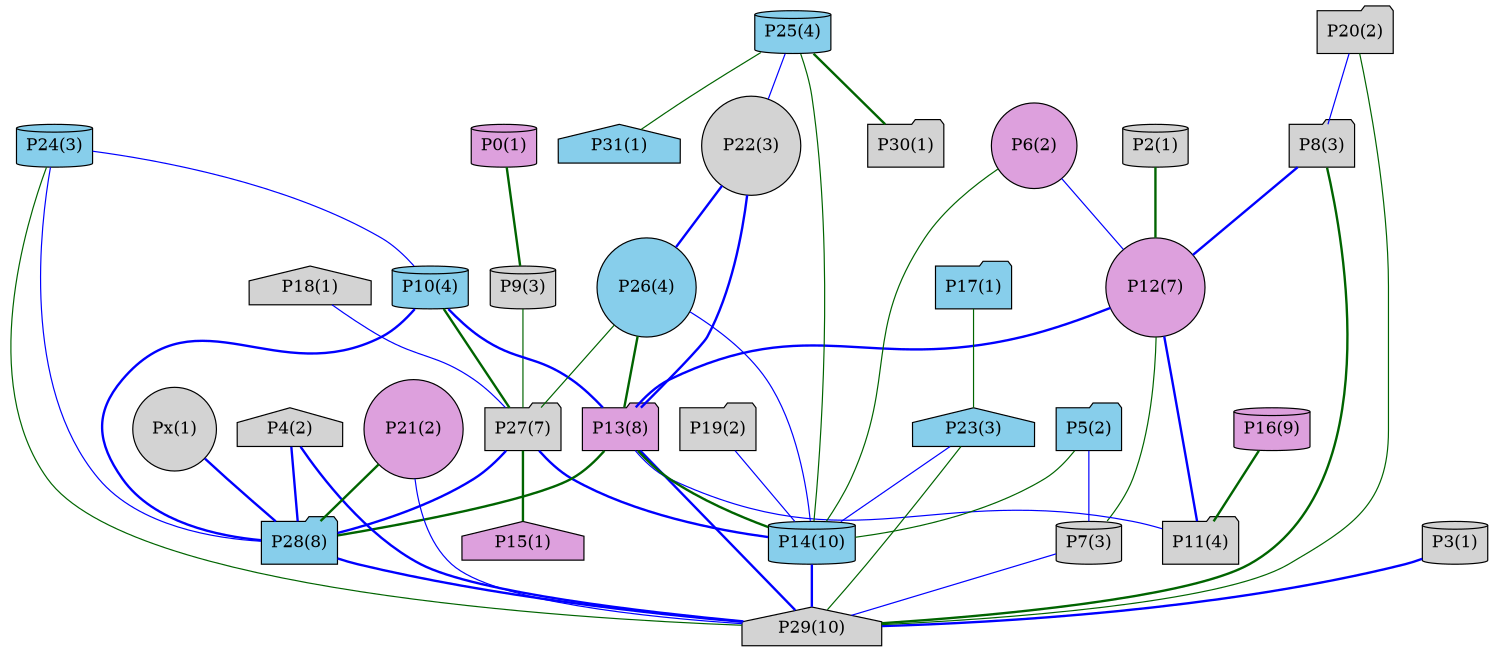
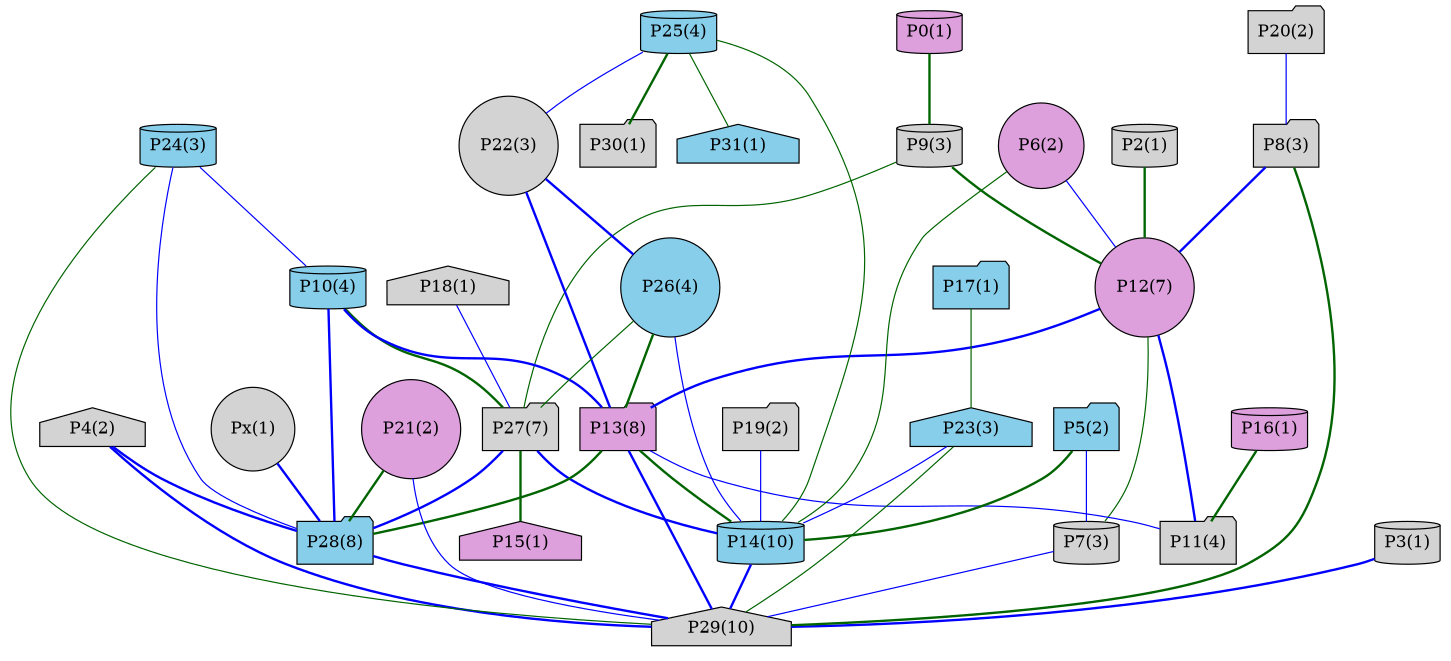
edge "P9(3)" -- "P12(7)": added
node "P16(9)": label "P16(9)" -> "P16(1)"
edge "P5(2)" -- "P14(10)": style solid -> bold
edge "P20(2)" -- "P29(10)": removed
